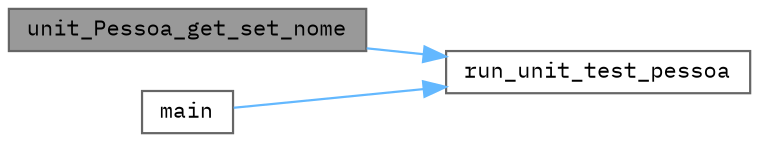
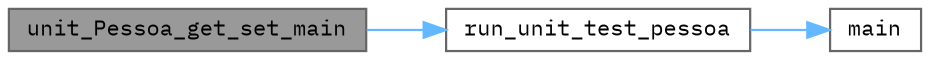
node "unit_Pessoa_get_set_nome": label "unit_Pessoa_get_set_nome" -> "unit_Pessoa_get_set_main"
edge "main" -> "run_unit_test_pessoa": reversed
